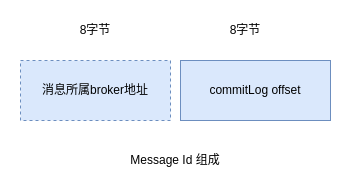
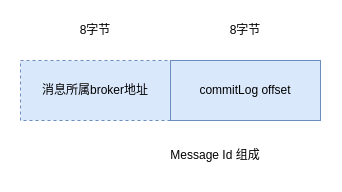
node "commitLog offset": moved (256, 91) -> (246, 91)
node "Message Id 组成": moved (176, 161) -> (216, 156)
